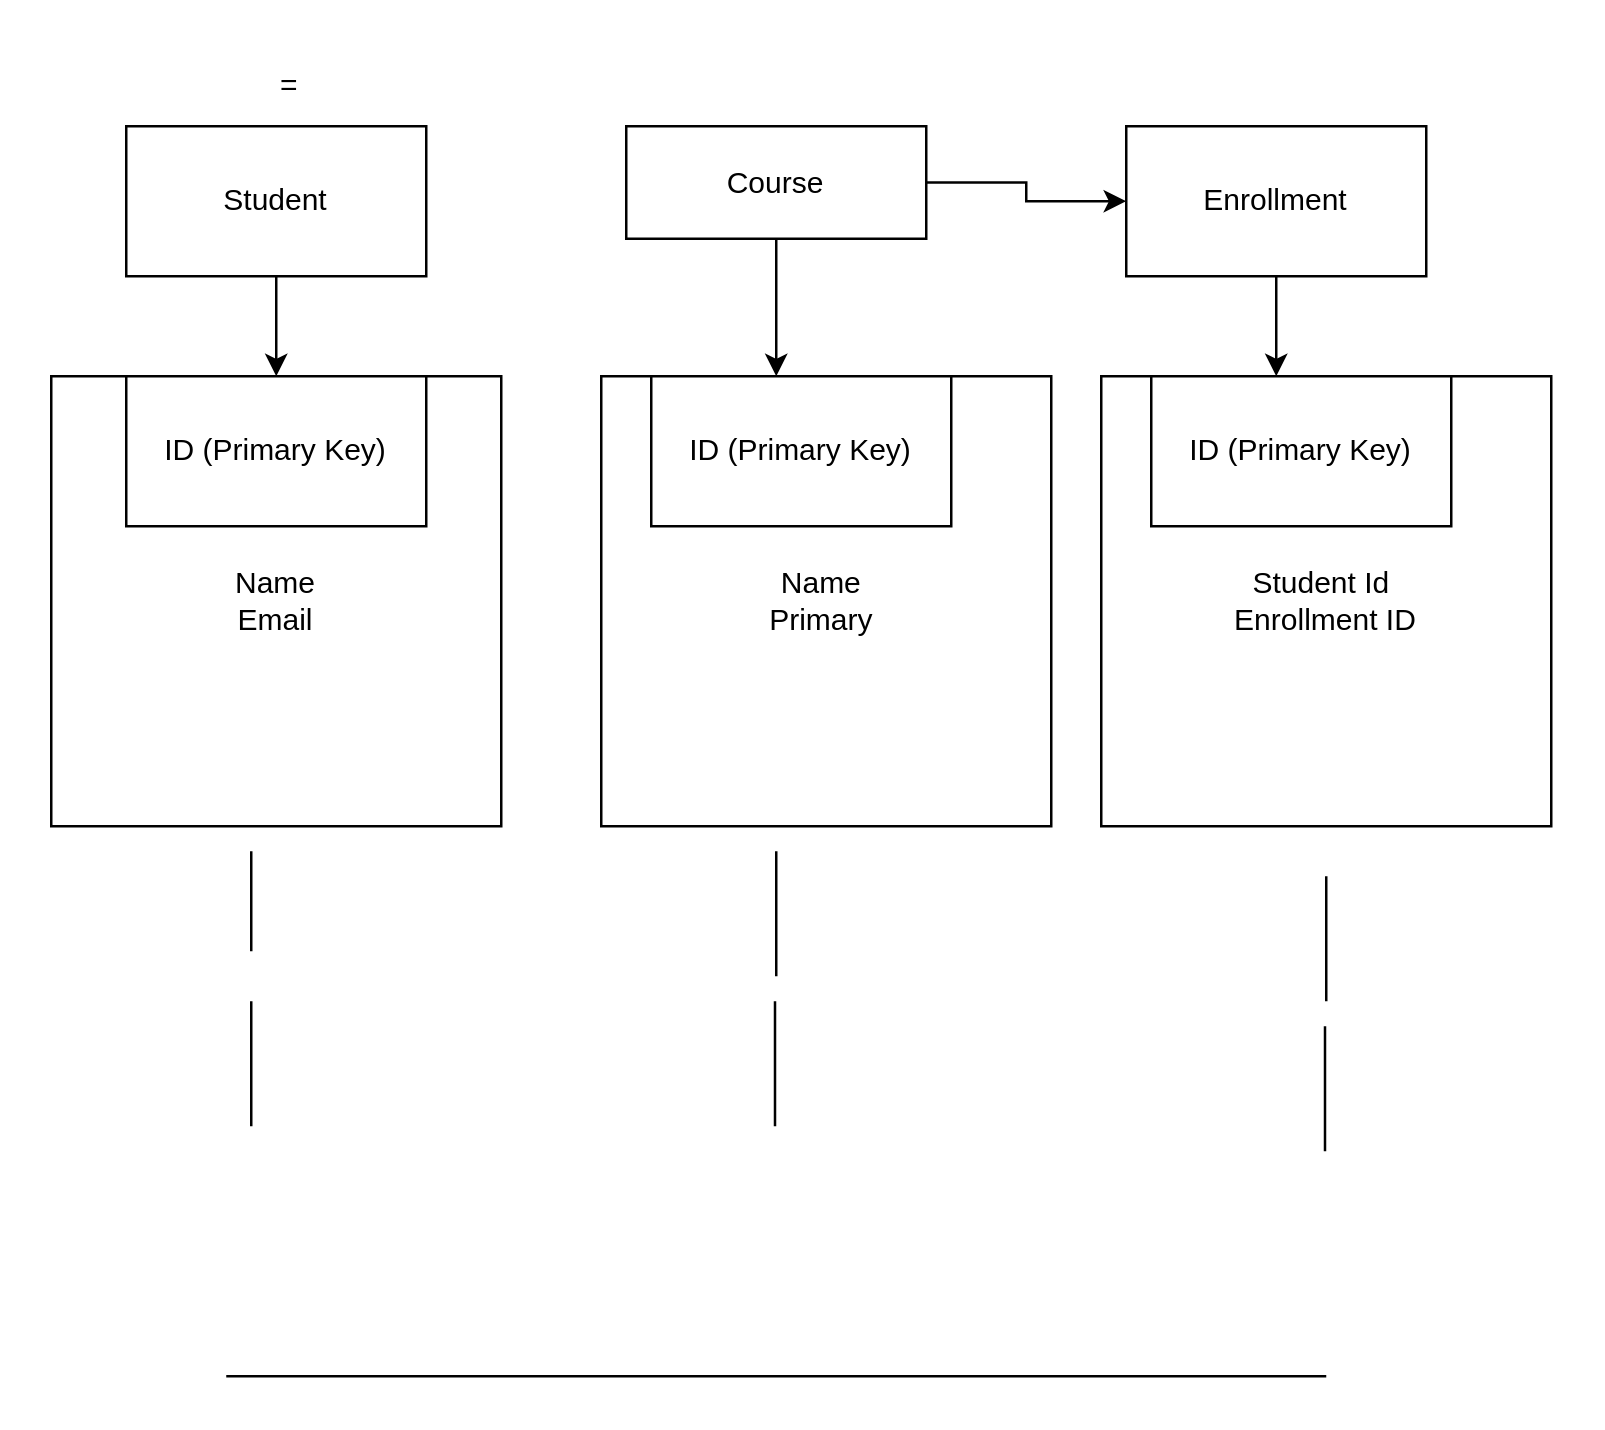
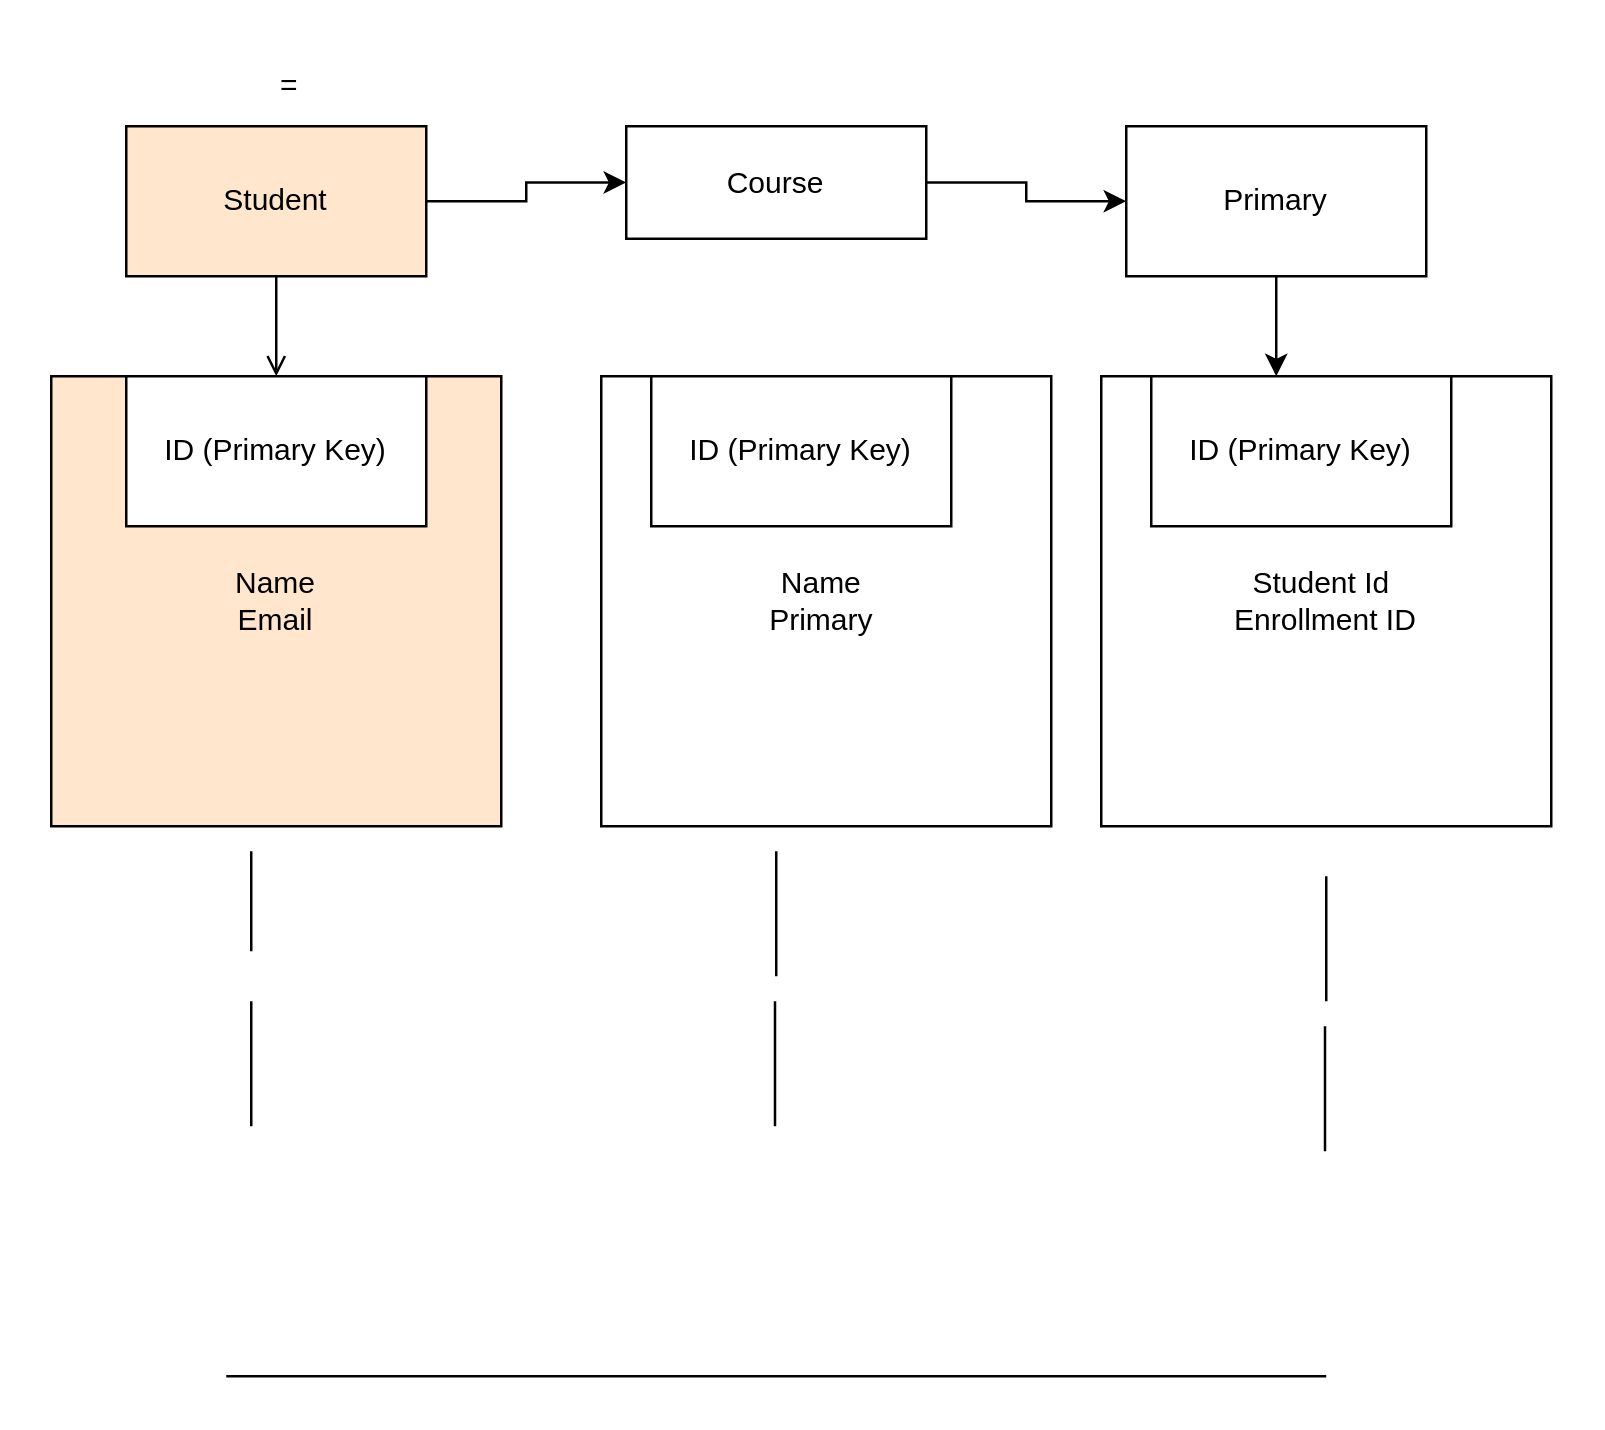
edge "Student" -> "Course": added
node "Student": fillcolor #ffffff -> #ffe6cc
node "Enrollment": label "Enrollment" -> "Primary"
edge "Course" -> "Name Primary": removed
edge "Student" -> "Name Email": arrowhead classic -> open
node "Name Email": fillcolor #ffffff -> #ffe6cc
